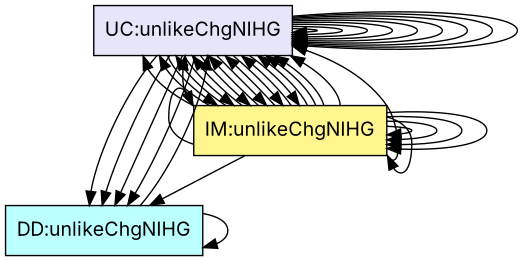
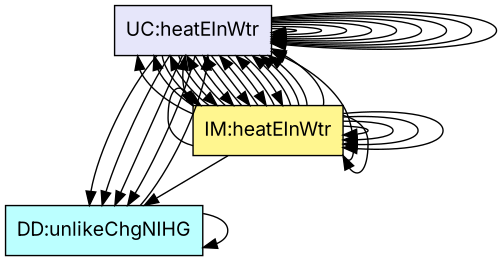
node "UC:unlikeChgNIHG": label "UC:unlikeChgNIHG" -> "UC:heatEInWtr"
node "IM:unlikeChgNIHG": label "IM:unlikeChgNIHG" -> "IM:heatEInWtr"
